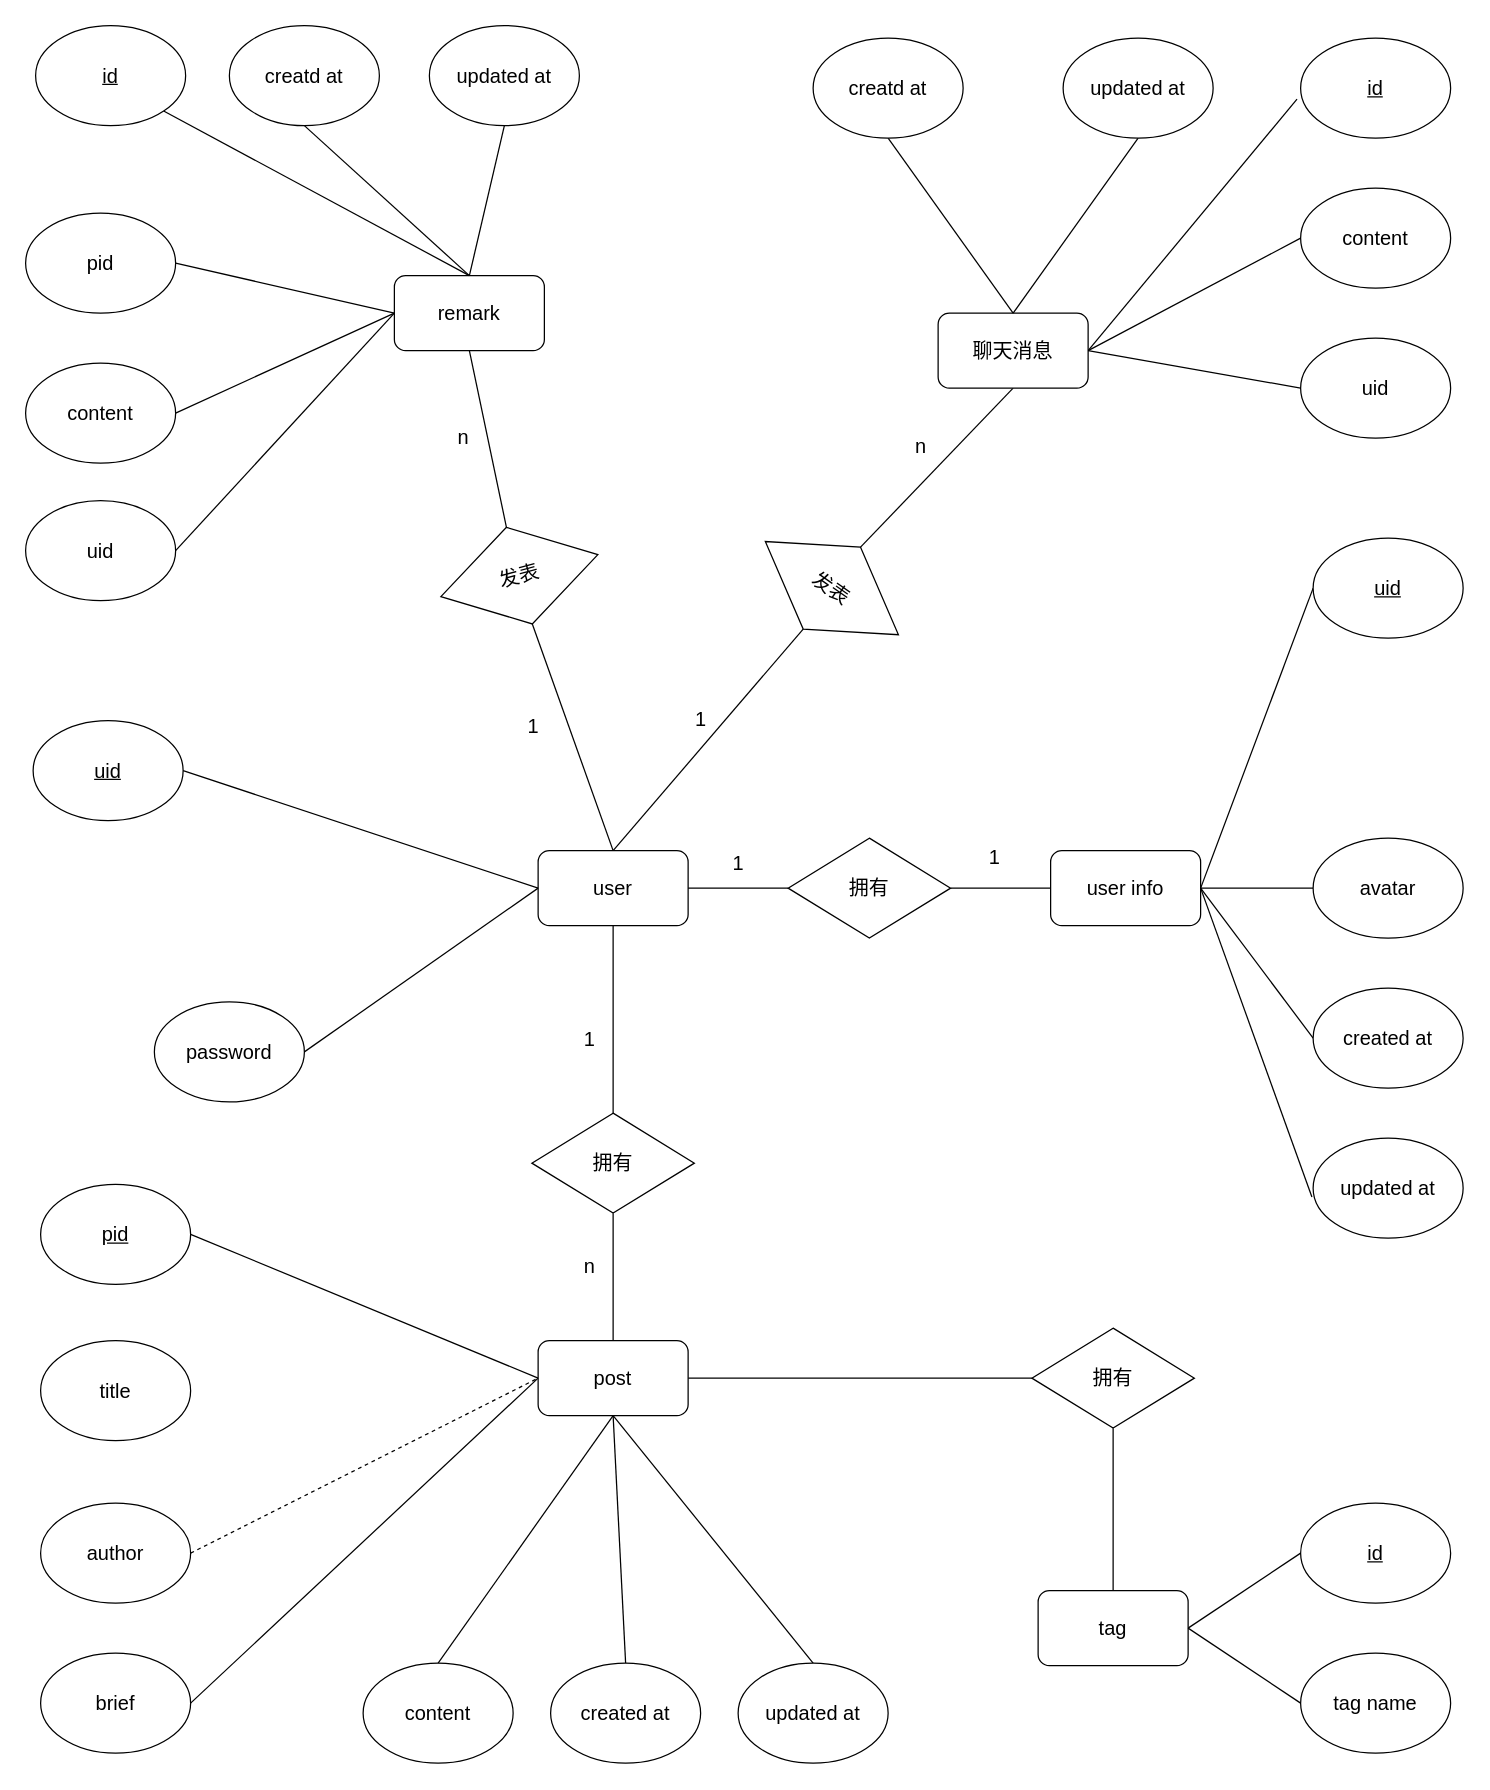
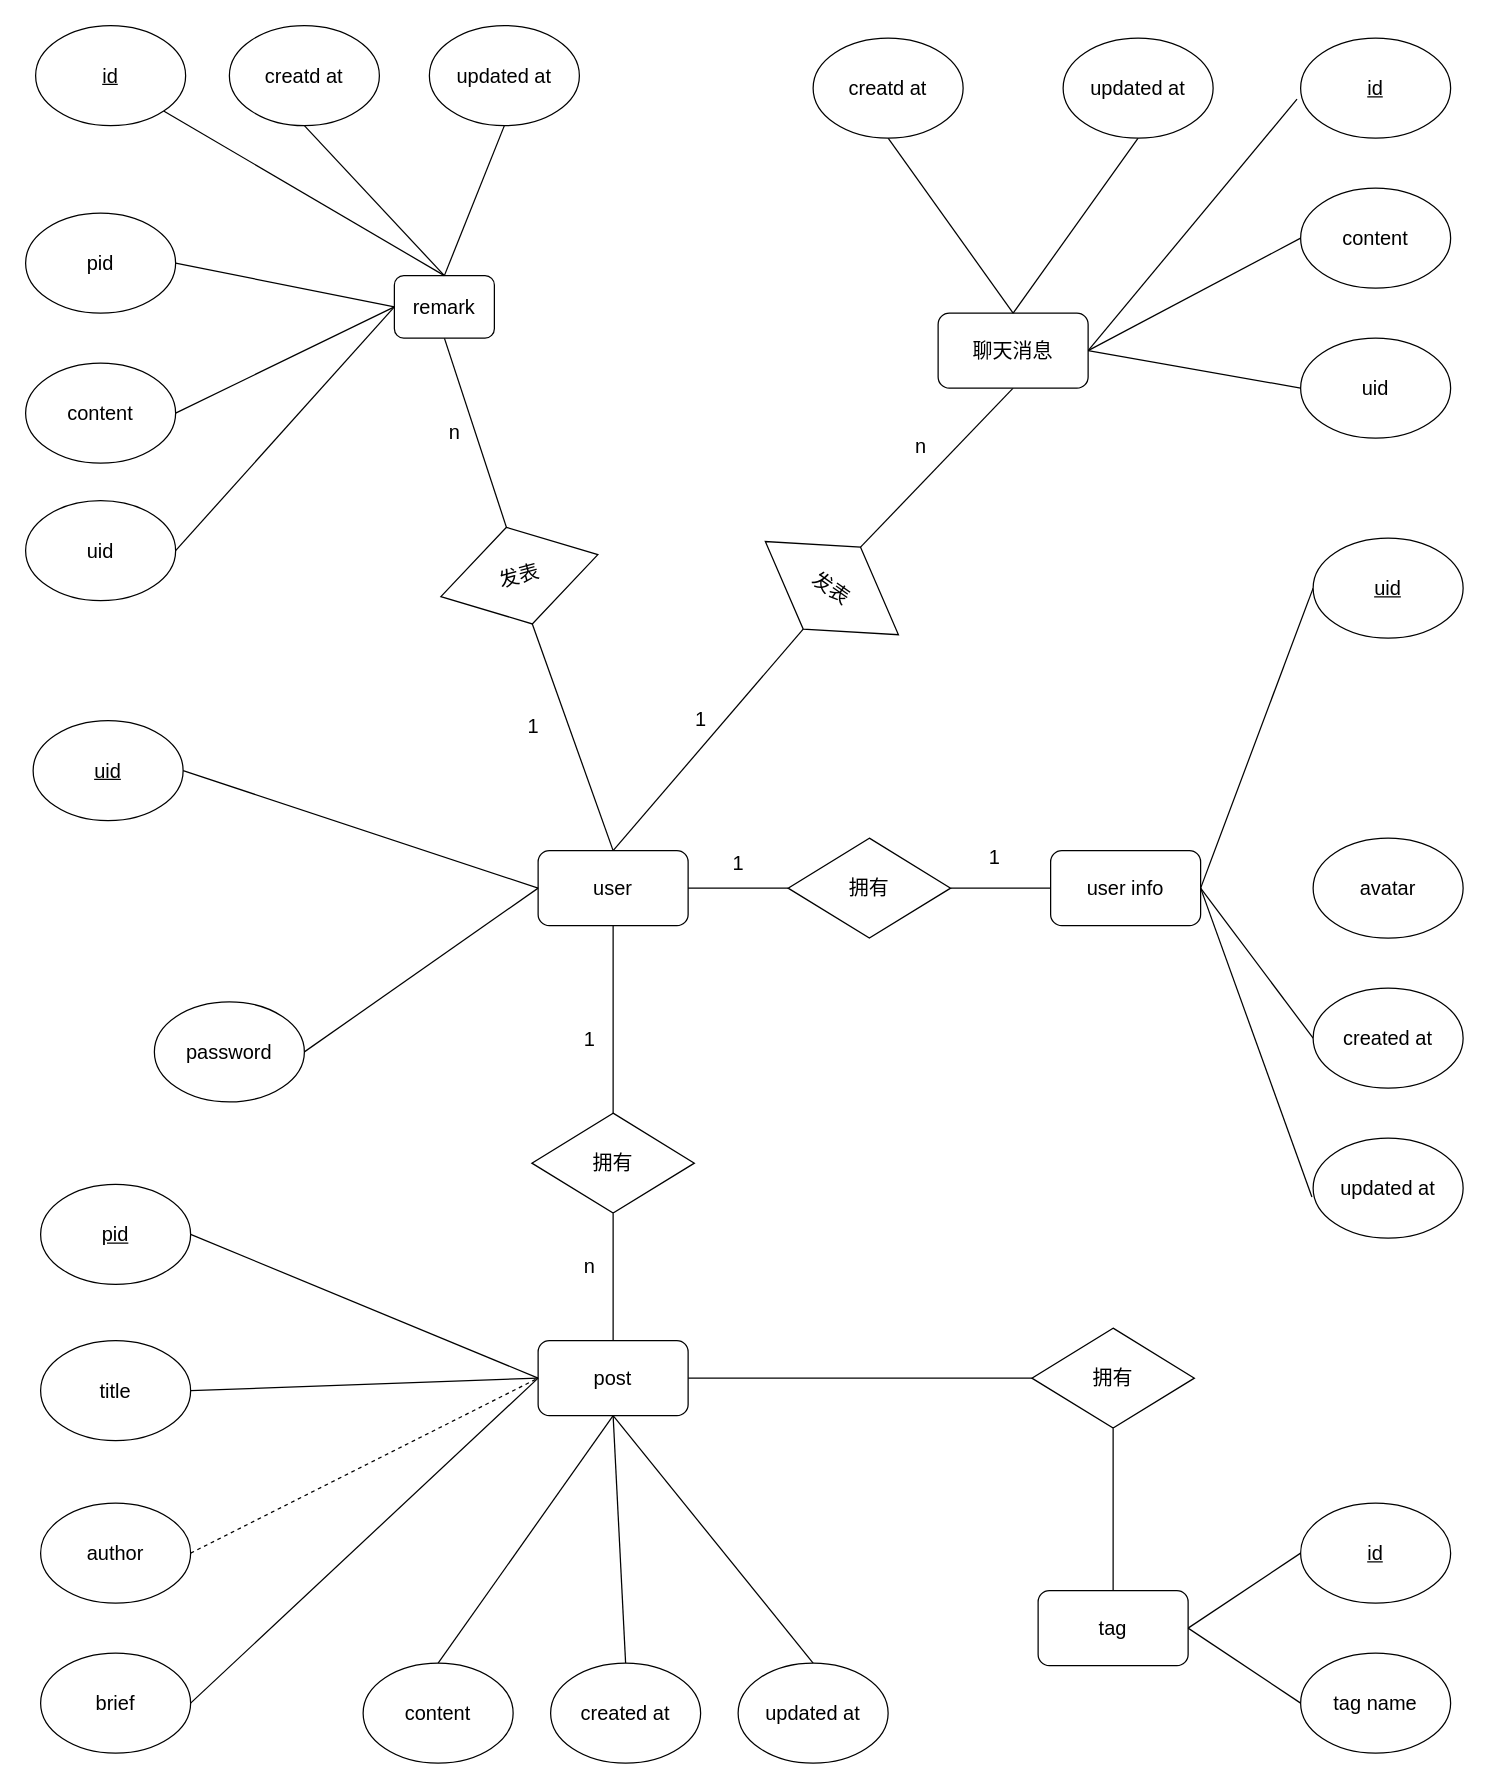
node "remark": size 150x75 -> 100x63
edge "user info" -- "avatar": removed
edge "post" -- "title": added
